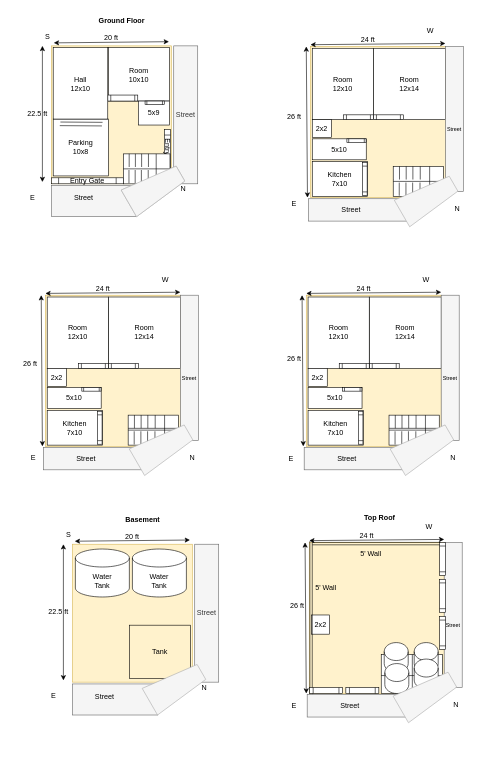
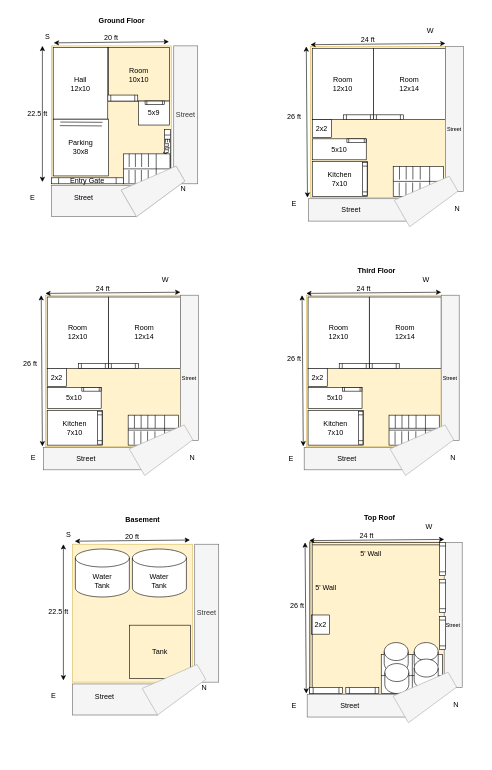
node "Room 10x10": fillcolor #ffffff -> #fff2cc
node "Parking 10x8": label "Parking 10x8" -> "Parking 30x8"
node "Third Floor": added
